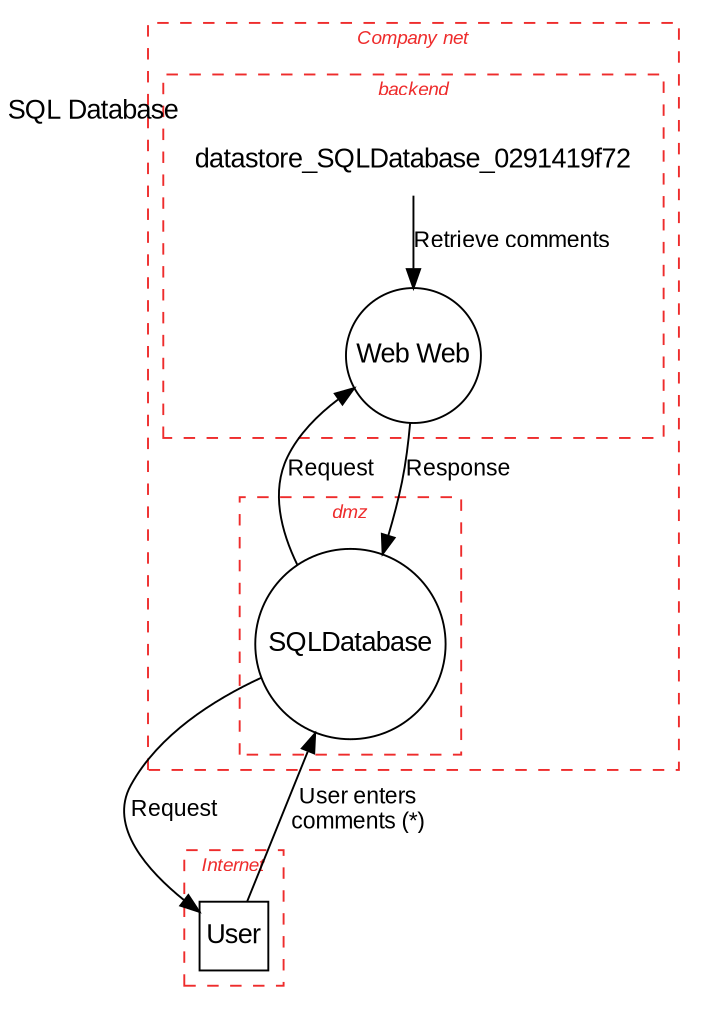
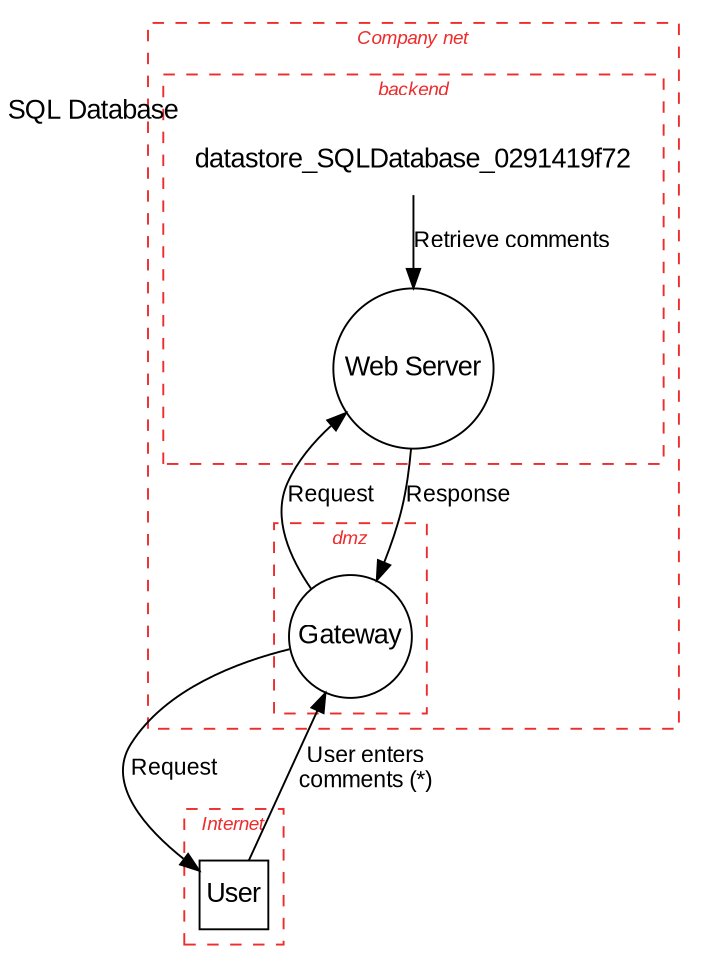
node "Web Web": label "Web Web" -> "Web Server"
node "SQLDatabase": label "SQLDatabase" -> "Gateway"
